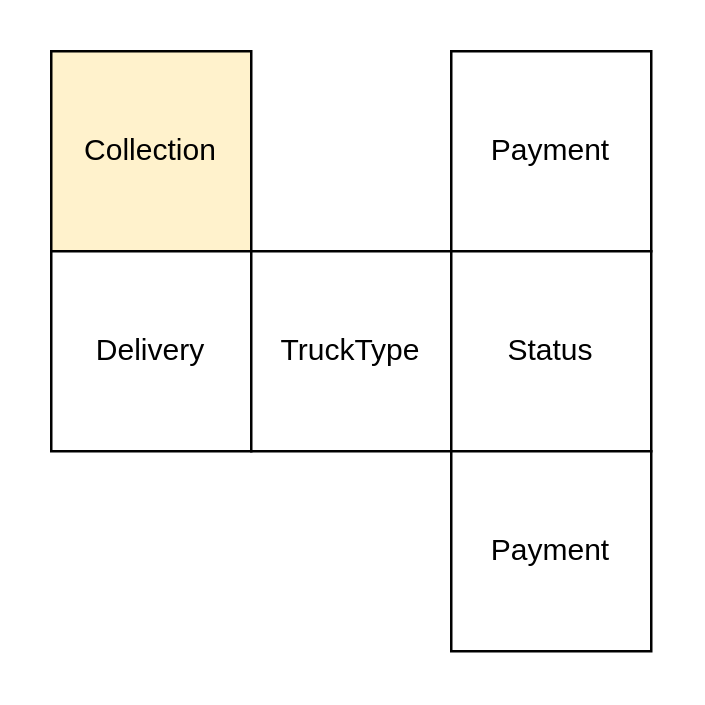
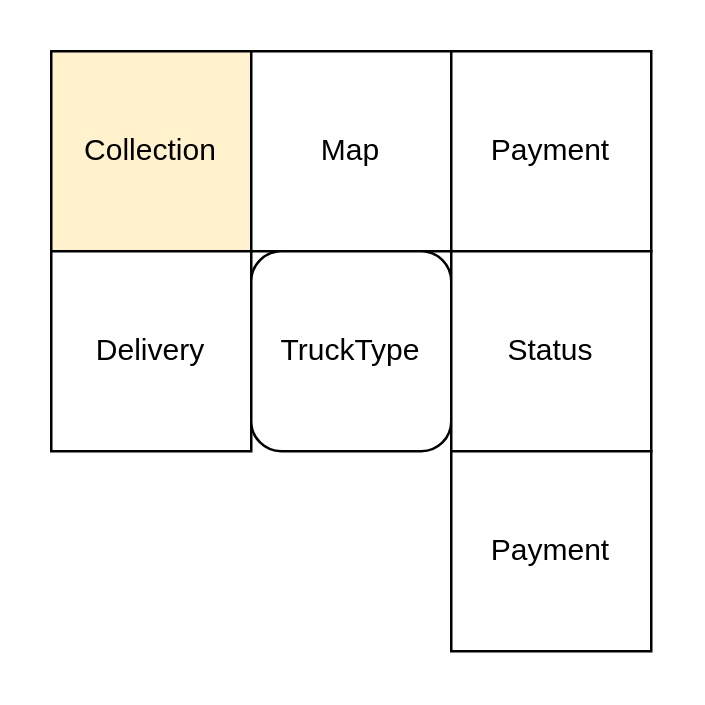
node "Map": added
node "TruckType": shape rectangle -> rounded rectangle
